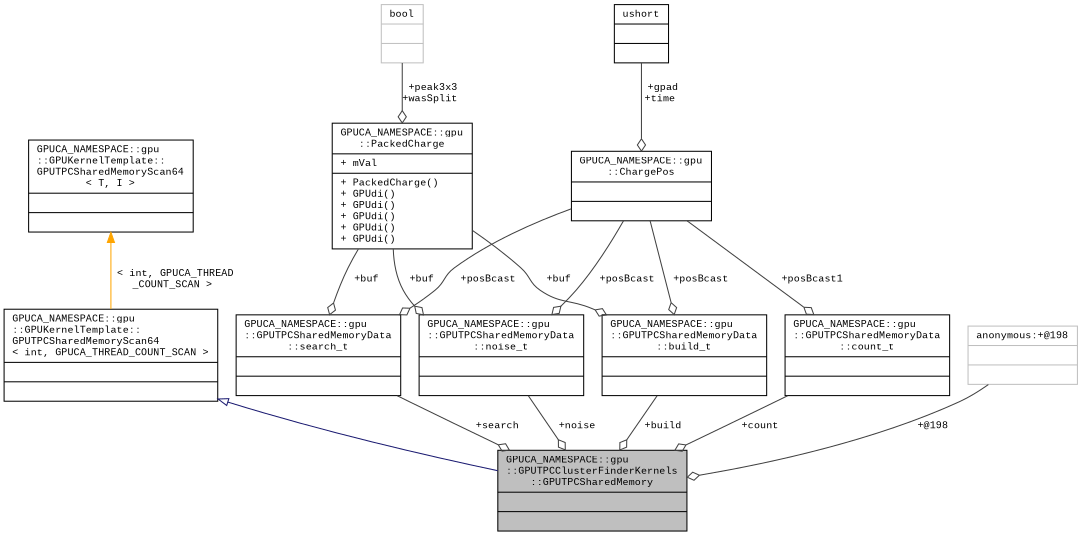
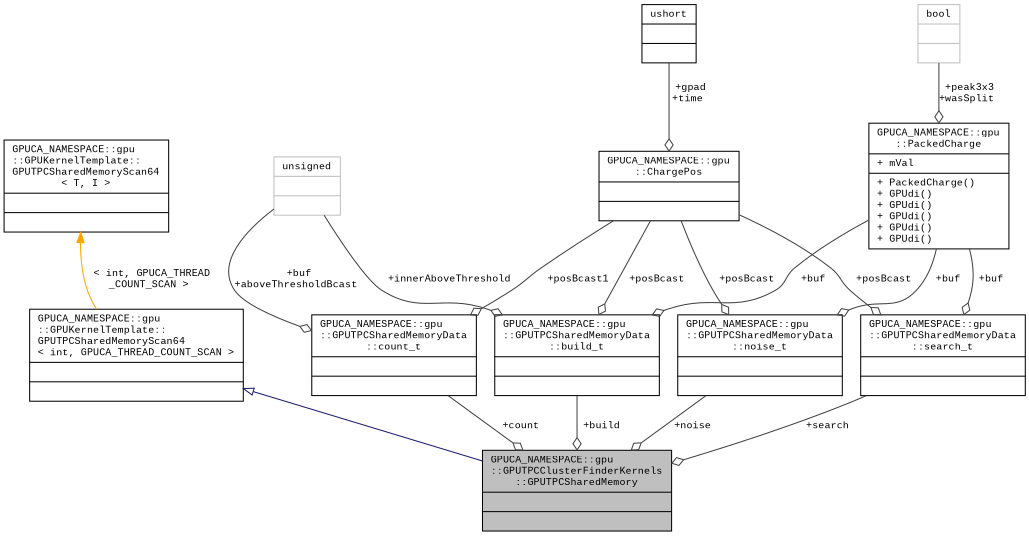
node "unsigned": added
node "anonymous:+@198": removed
